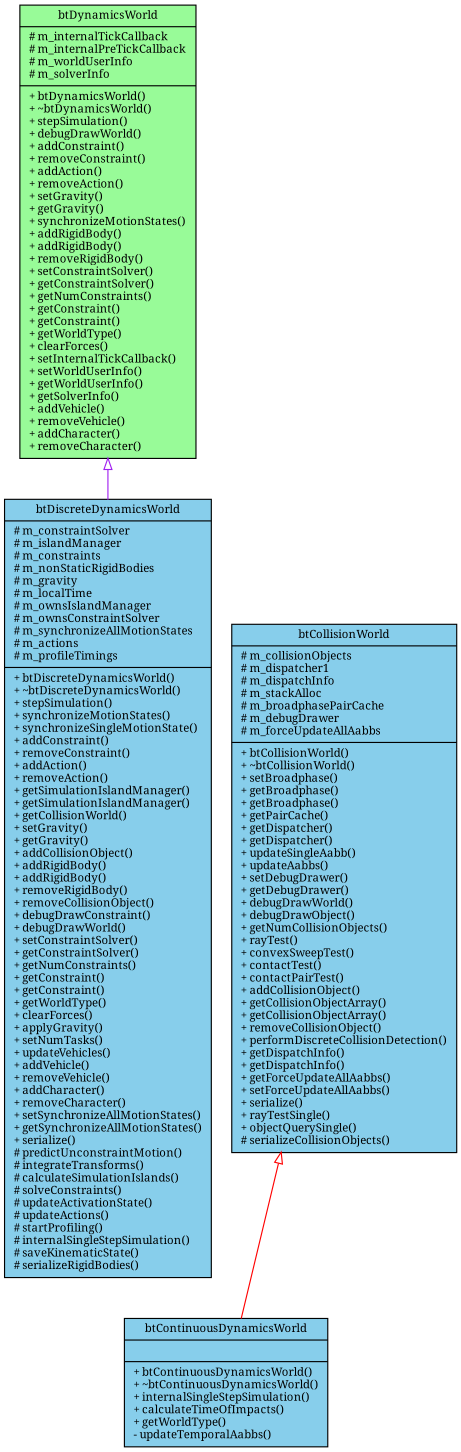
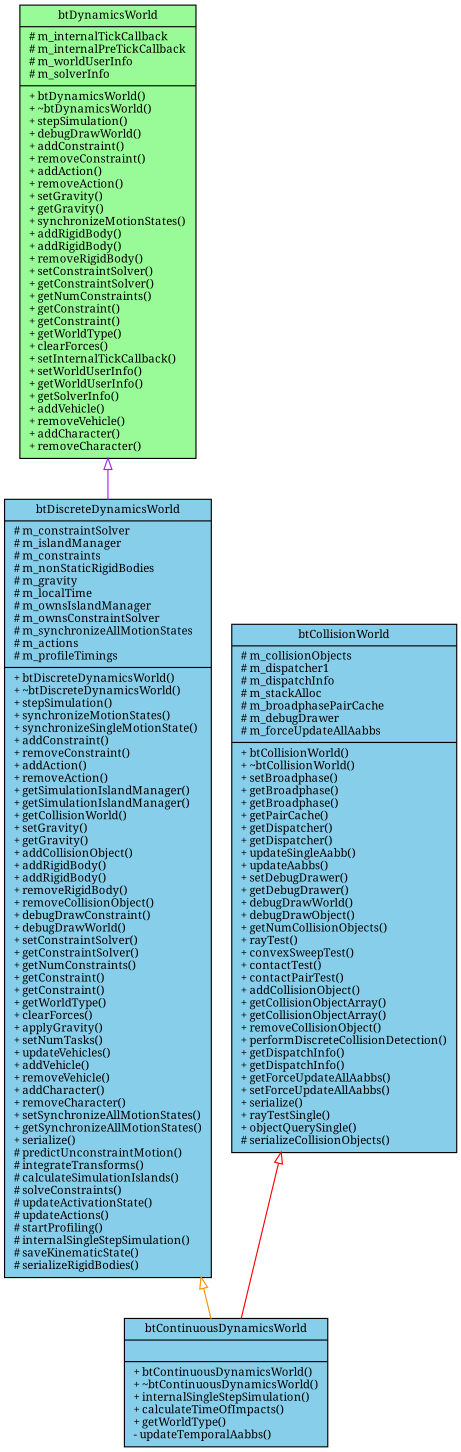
edge "btContinuousDynamicsWorld" -> "btDiscreteDynamicsWorld": added
